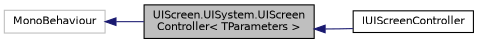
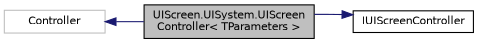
node "MonoBehaviour": label "MonoBehaviour" -> "Controller"
edge "IUIScreenController" -> "UIScreen.UISystem.UIScreen Controller< TParameters >": reversed
